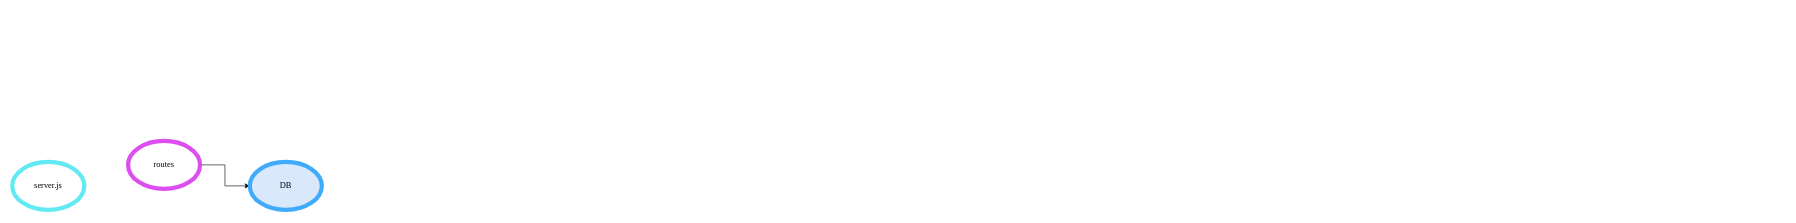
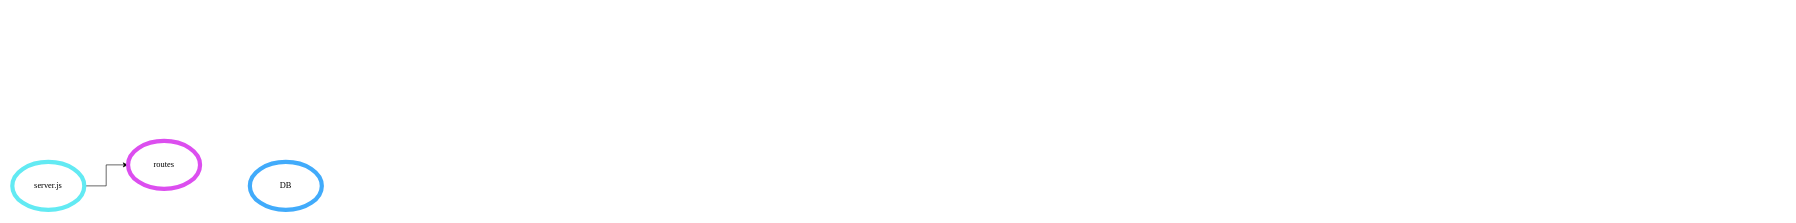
edge "server.js" -> "routes": added
edge "routes" -> "DB": removed
node "DB": fillcolor #dae8fc -> #ffffff
